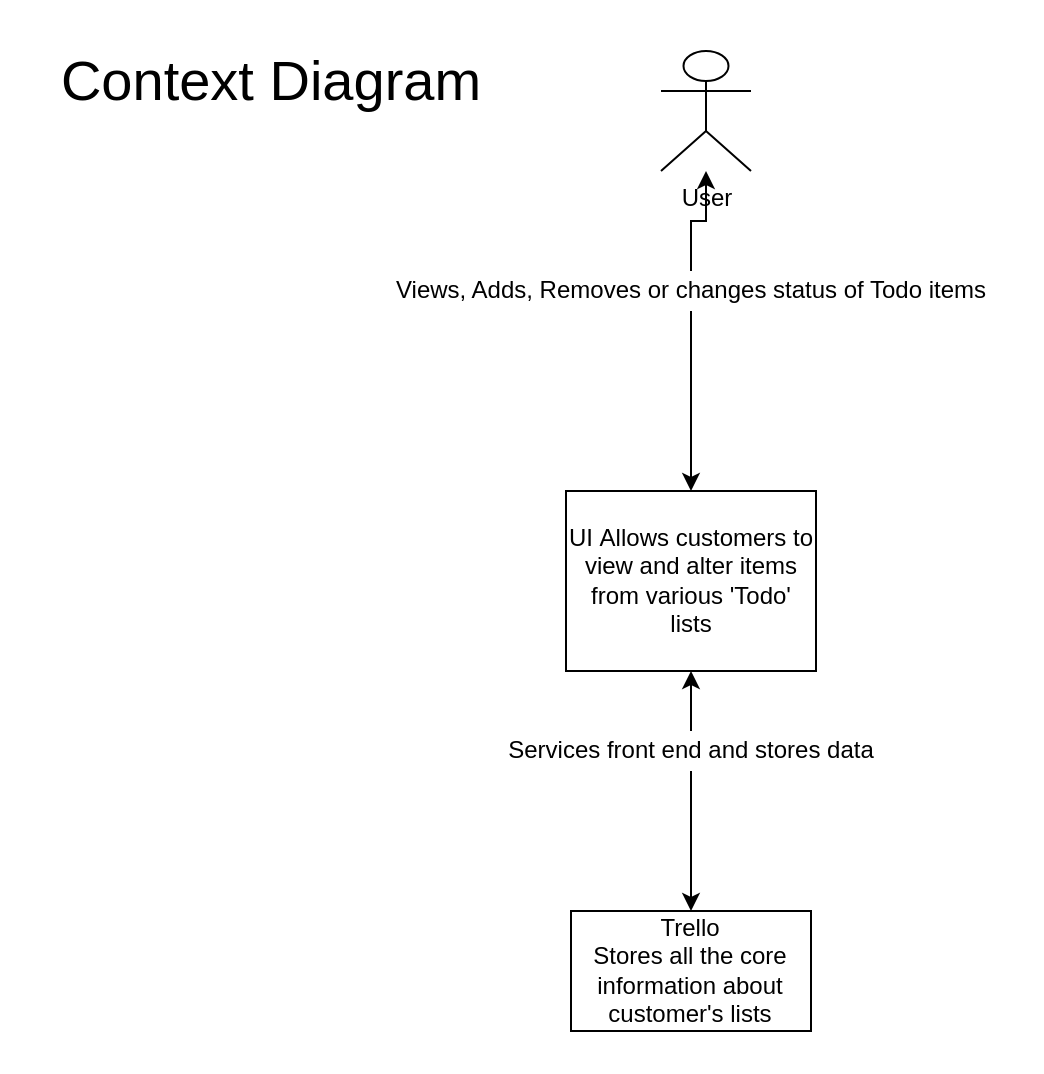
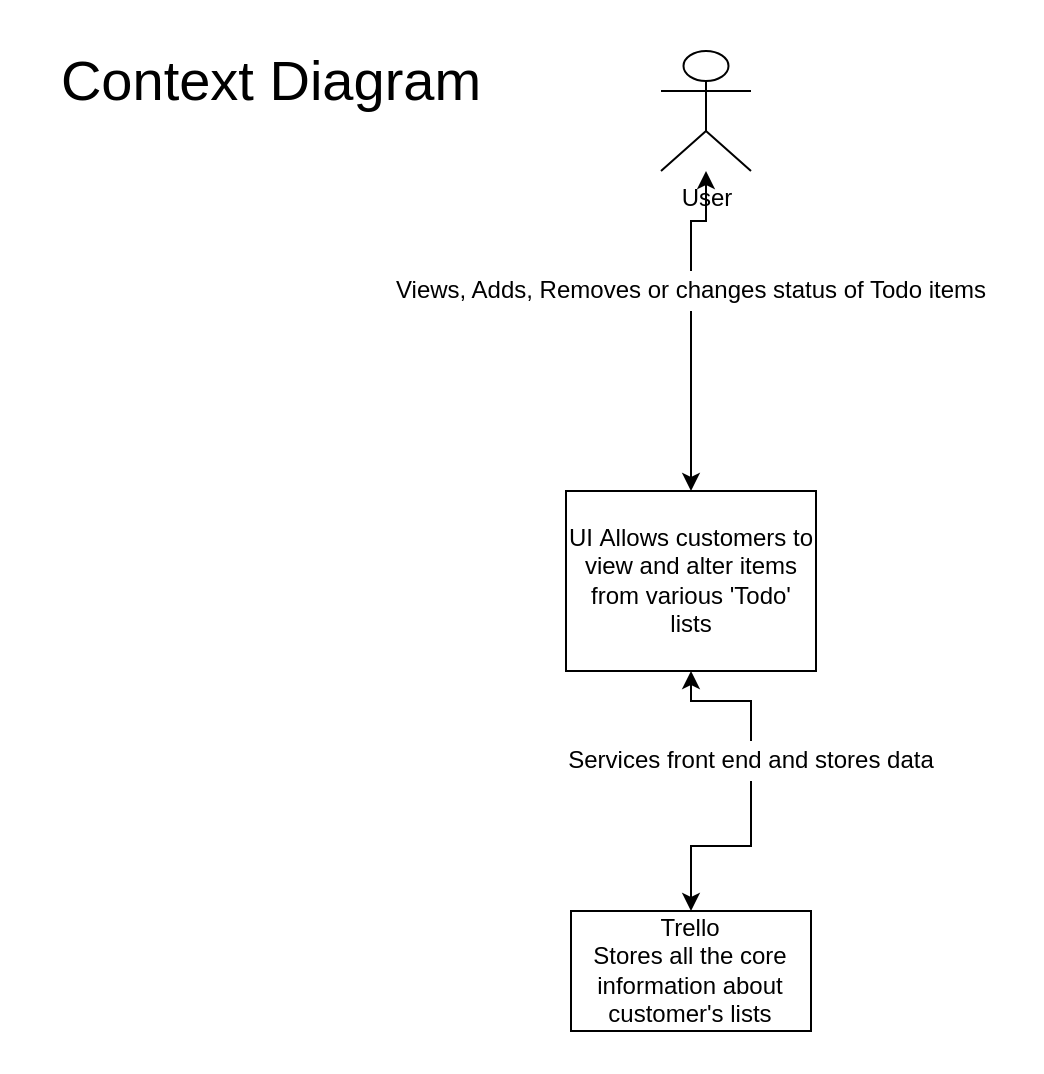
node "Services front end and stores data": moved (691, 751) -> (751, 761)
